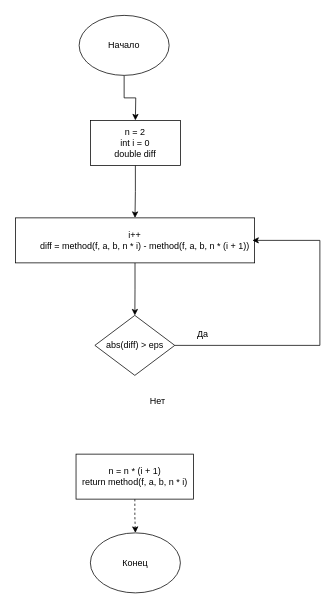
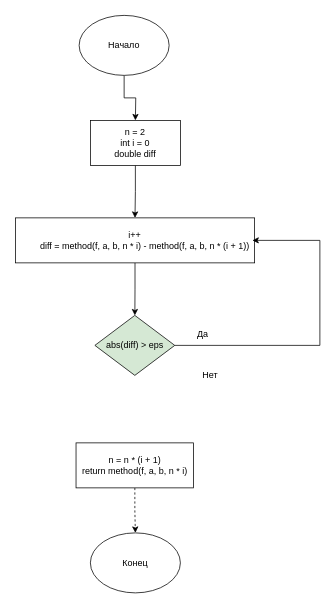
node "abs(diff) > eps": fillcolor #ffffff -> #d5e8d4
node "Нет": moved (158, 402) -> (210, 375)
node "n = n * (i + 1) return method(f, a, b, n * i)": moved (135, 477) -> (135, 465)
